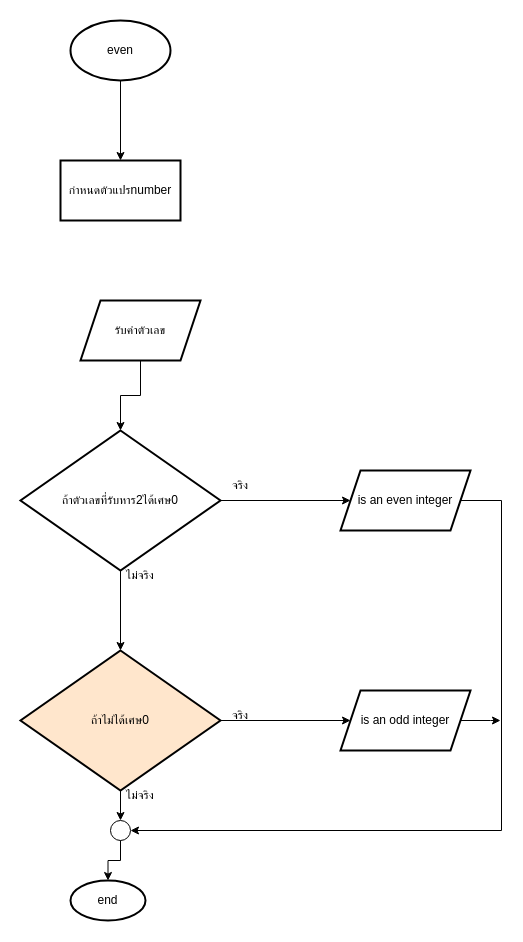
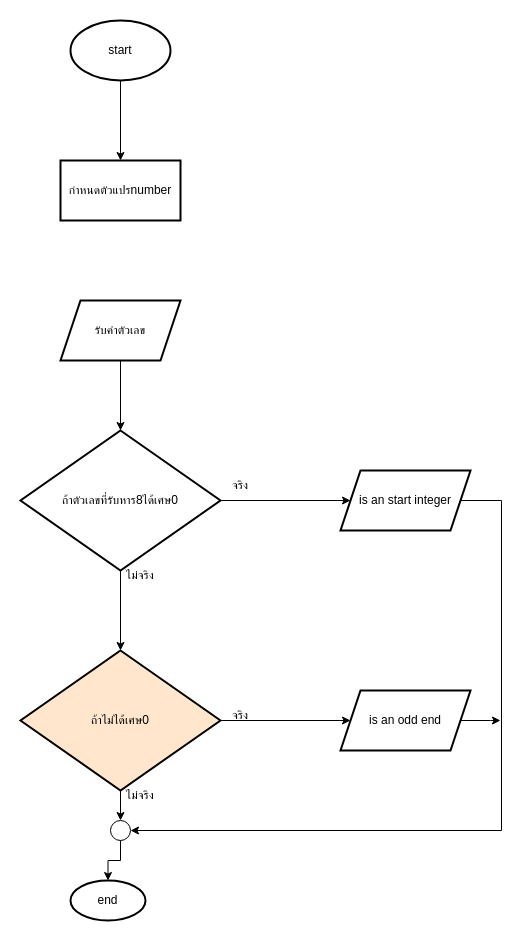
node "even": label "even" -> "start"
node "รับค่าตัวเลข": moved (141, 331) -> (121, 331)
node "ถ้าตัวเลขที่รับหาร2ได้เศษ0": label "ถ้าตัวเลขที่รับหาร2ได้เศษ0" -> "ถ้าตัวเลขที่รับหาร8ได้เศษ0"
node "is an even integer": label "is an even integer" -> "is an start integer"
node "is an odd integer": label "is an odd integer" -> "is an odd end"
